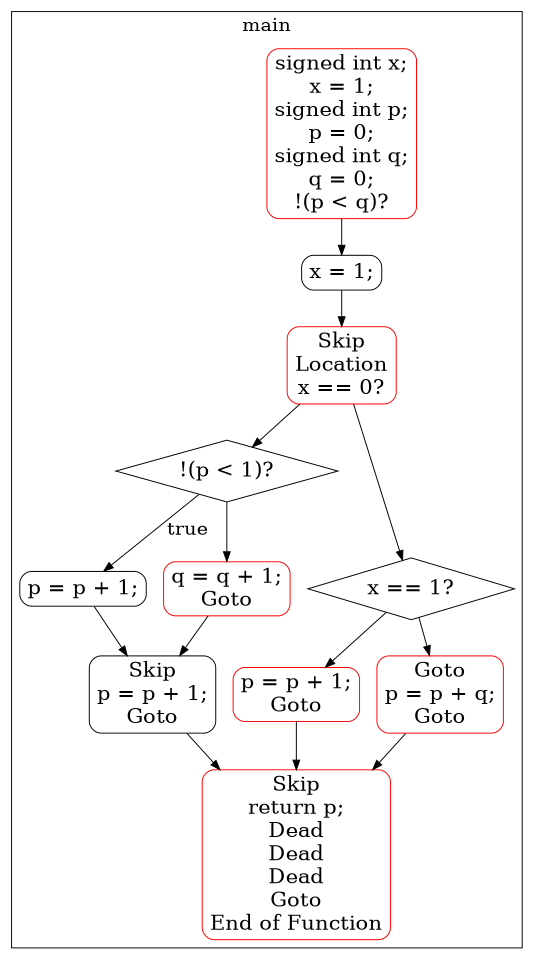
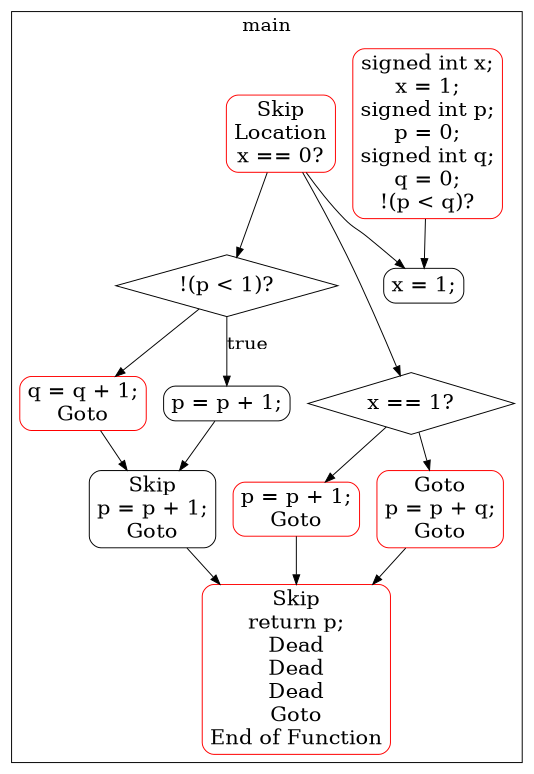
edge "x = 1;" -> "Skip Location x == 0?": reversed
